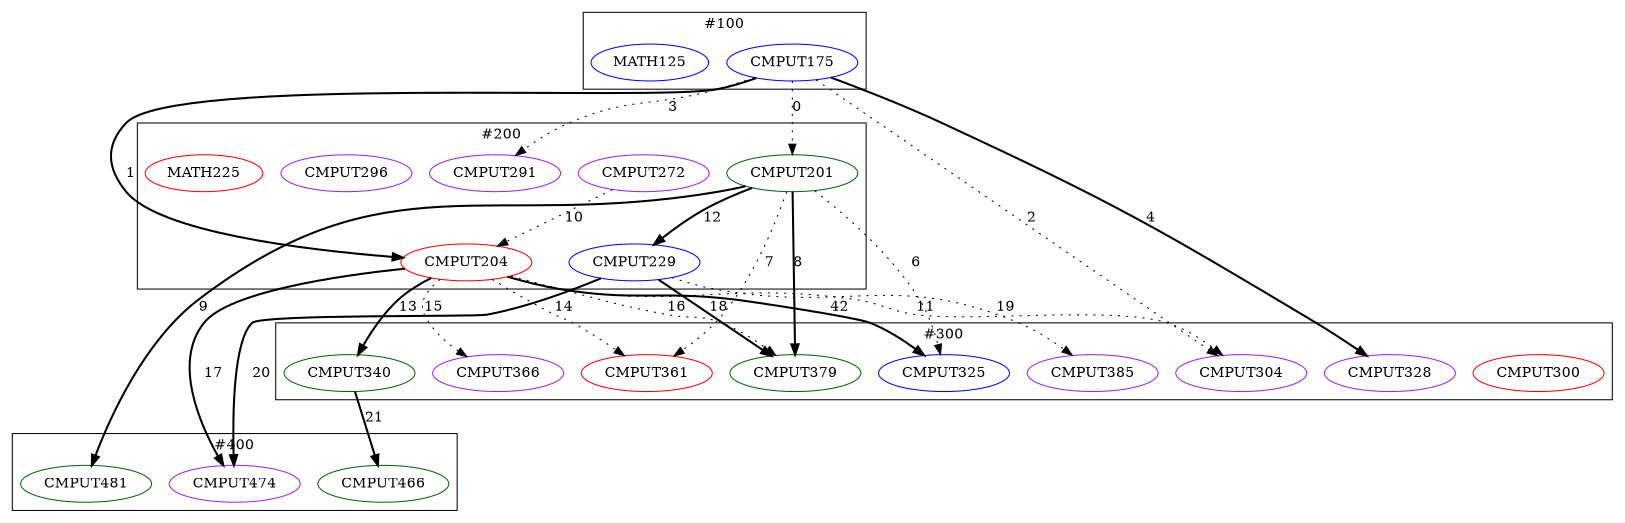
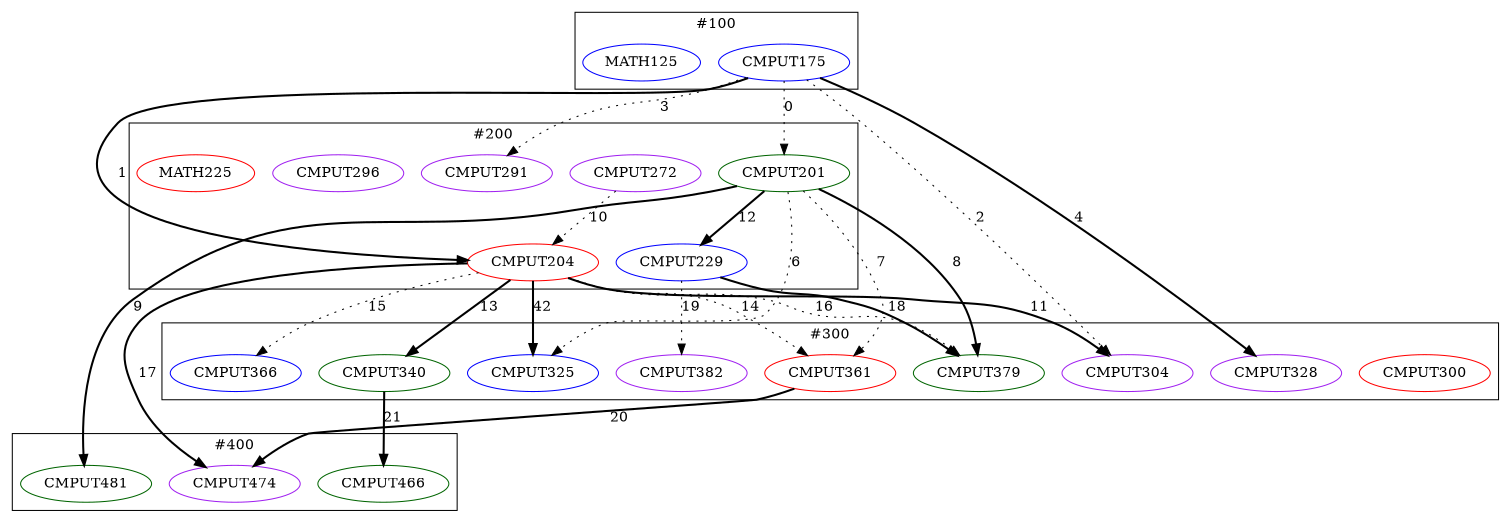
edge "CMPUT204" -> "CMPUT304": style dotted -> bold
edge "CMPUT229" -> "CMPUT474": now "CMPUT361" -> "CMPUT474"
node "CMPUT366": color purple -> blue
node "CMPUT385": label "CMPUT385" -> "CMPUT382"
